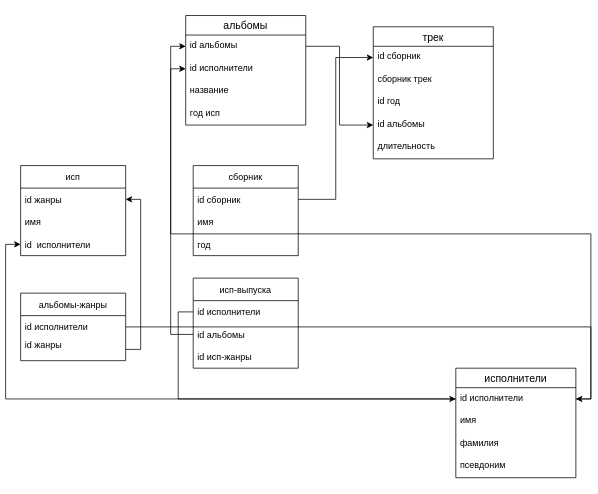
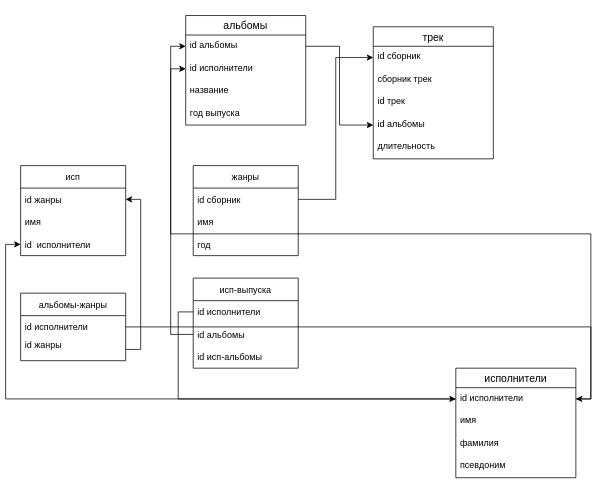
node "id год": label "id год" -> "id трек"
node "год исп": label "год исп" -> "год выпуска"
node "сборник": label "сборник" -> "жанры"
node "id исп-жанры": label "id исп-жанры" -> "id исп-альбомы"
